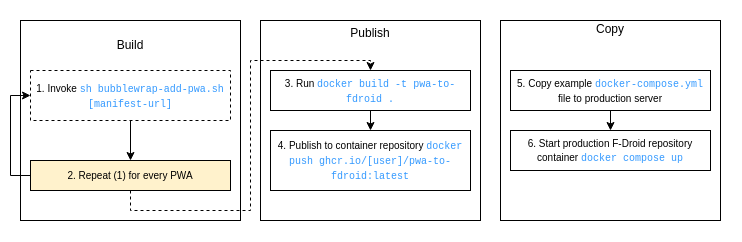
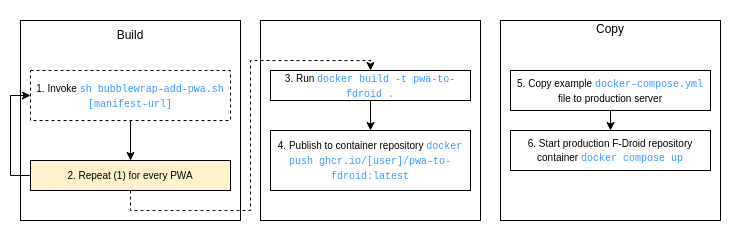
node "Publish": removed
node "Build": moved (131, 46) -> (131, 36)
node "3. Run docker build -t pwa-to-fdroid .": size 200x40 -> 200x30
